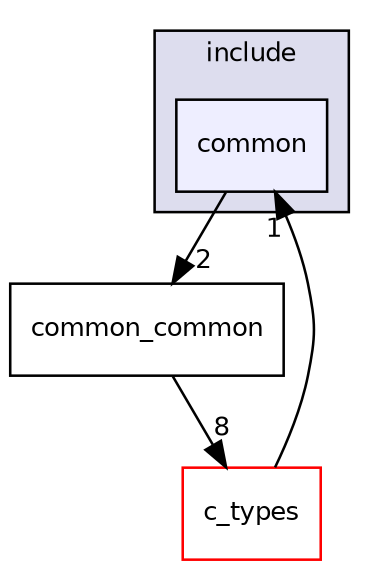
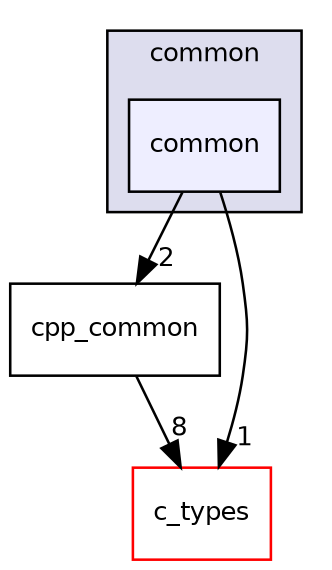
cluster "include": label "include" -> "common"
node "common_common": label "common_common" -> "cpp_common"
edge "c_types" -> "common": reversed
